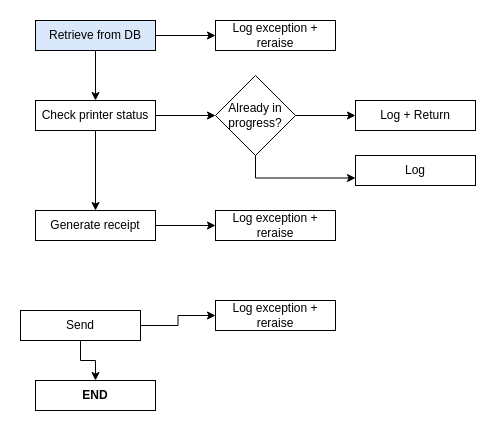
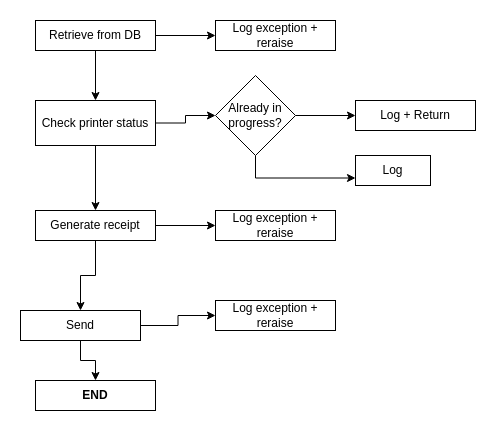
node "Retrieve from DB": fillcolor #dae8fc -> #ffffff
node "Check printer status": size 120x30 -> 120x45
node "Log": size 120x30 -> 75x30
edge "Generate receipt" -> "Send": added
